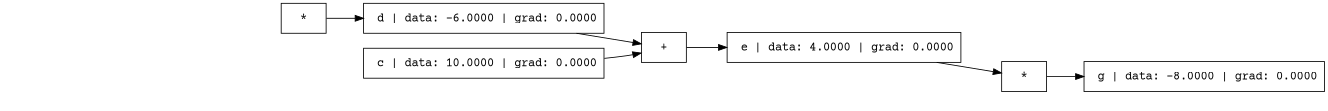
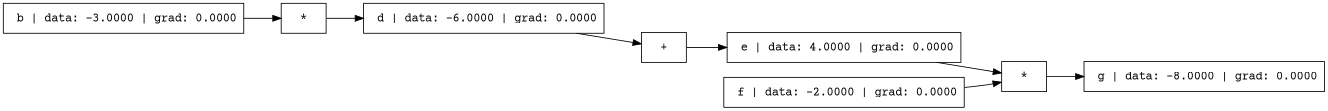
node "b | data: -3.0000 | grad: 0.0000": added
node "c | data: 10.0000 | grad: 0.0000": removed
node "f | data: -2.0000 | grad: 0.0000": added
